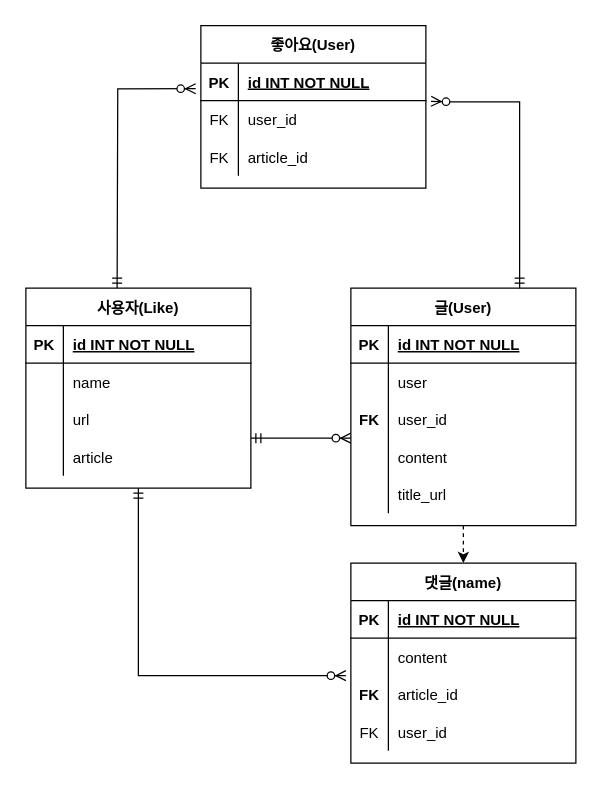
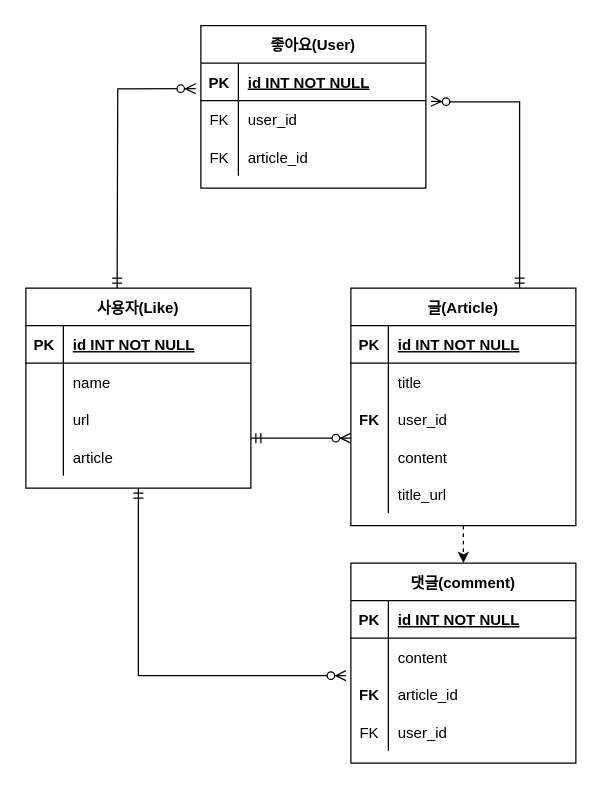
node "글(User)": label "글(User)" -> "글(Article)"
node "user": label "user" -> "title"
node "댓글(name)": label "댓글(name)" -> "댓글(comment)"
